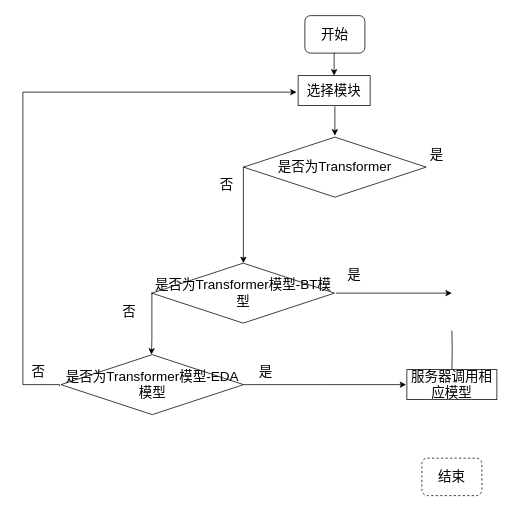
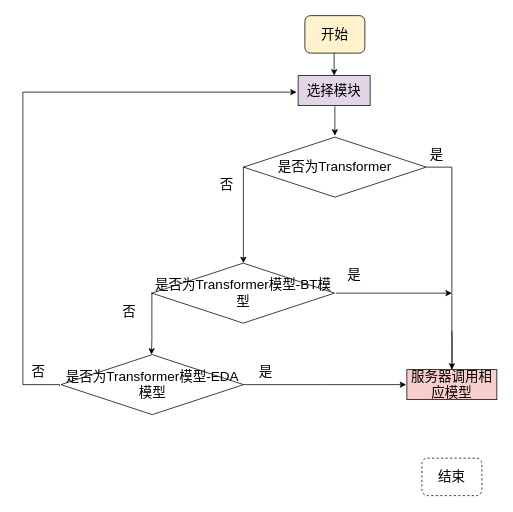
node "开始": fillcolor #ffffff -> #fff2cc
node "选择模块": fillcolor #ffffff -> #e1d5e7
edge "是否为Transformer" -> "服务器调用相应模型": added
node "服务器调用相应模型": fillcolor #ffffff -> #f8cecc
